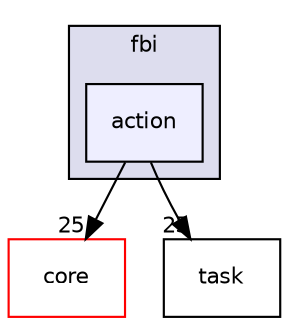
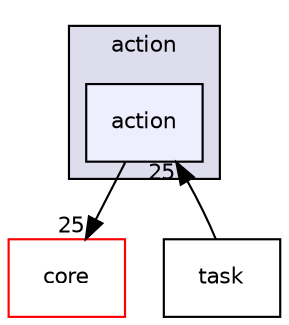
cluster "fbi": label "fbi" -> "action"
edge "action" -> "task": reversed
